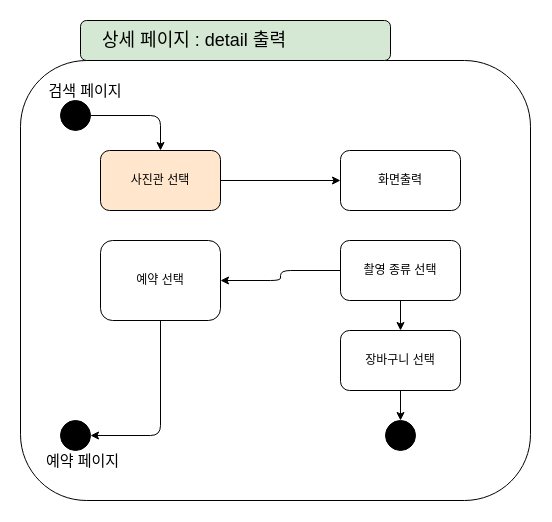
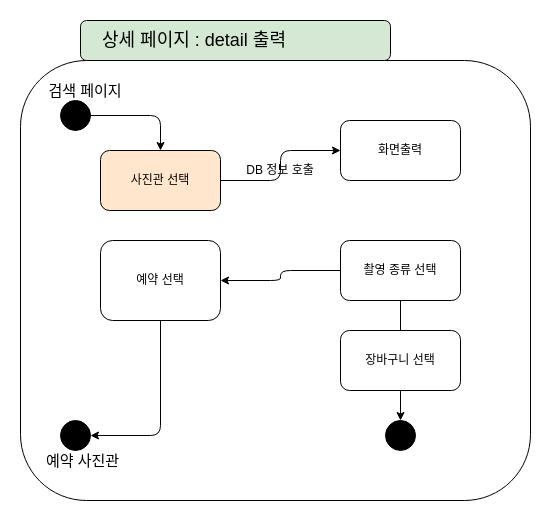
node "DB 정보 호출": added
node "화면출력": moved (401, 181) -> (401, 151)
edge "촬영 종류 선택" -> "장바구니 선택": arrowhead classic -> none
node "예약 페이지": label "예약 페이지" -> "예약 사진관"
